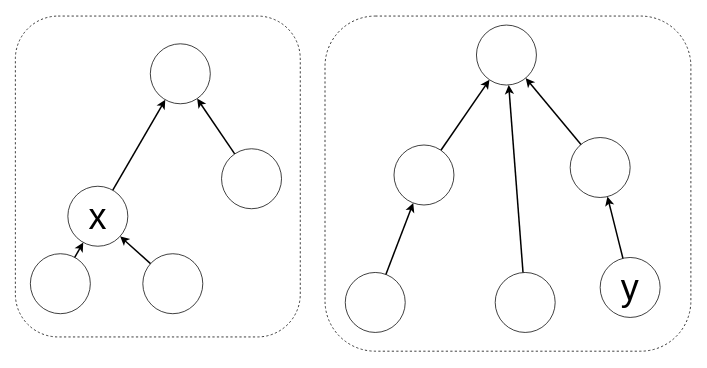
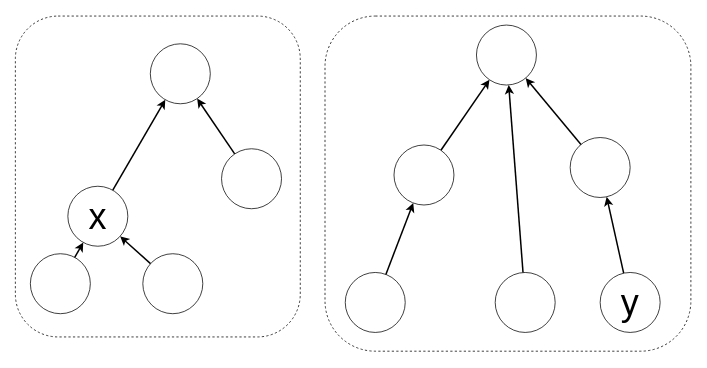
node "y": moved (630, 287) -> (630, 302)
